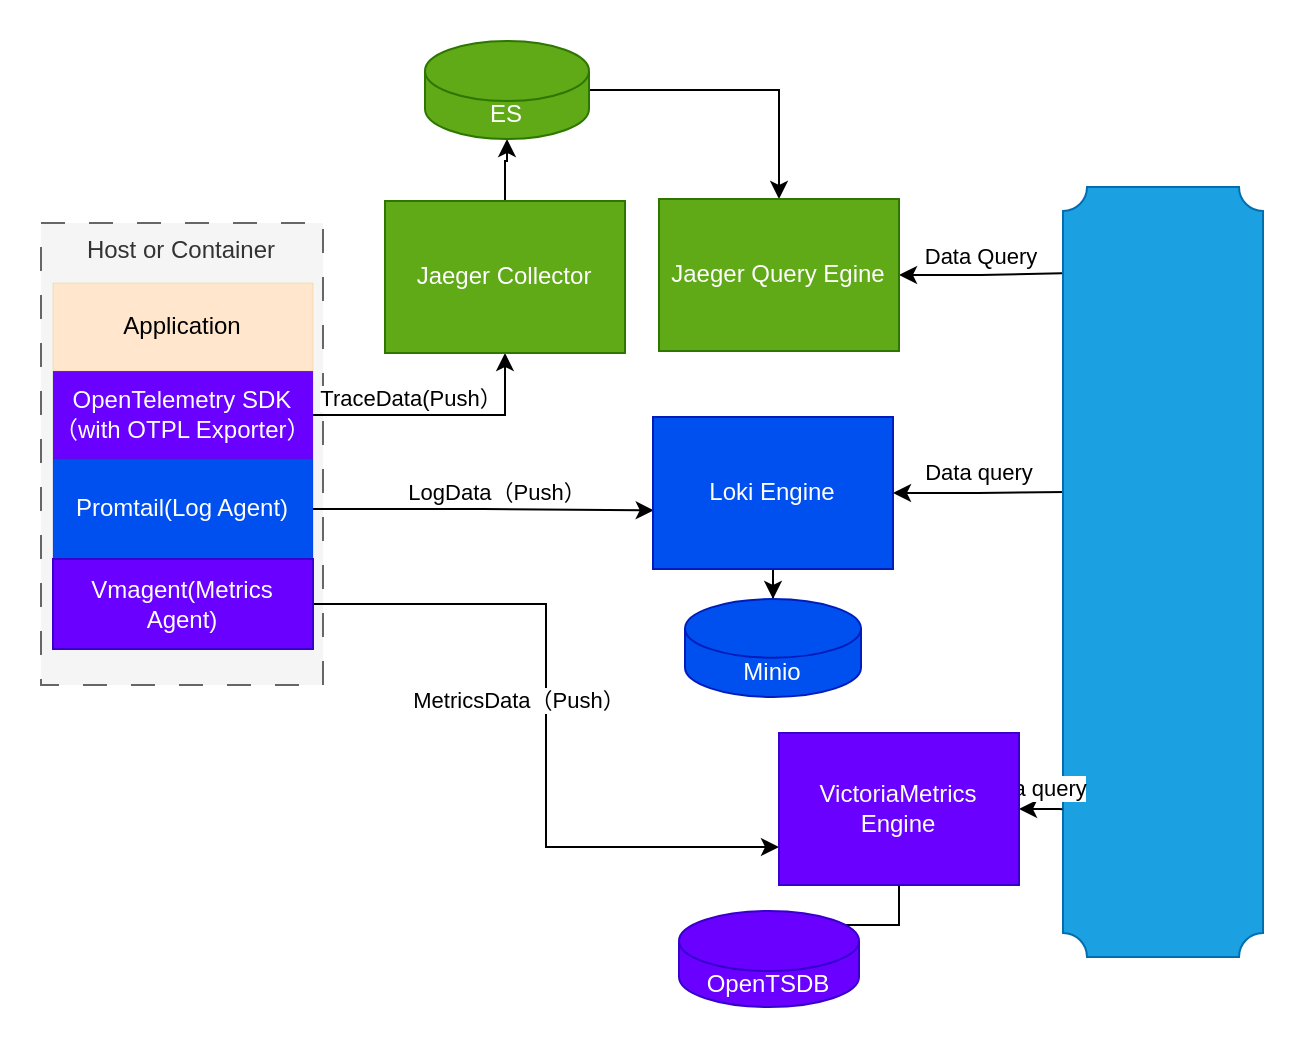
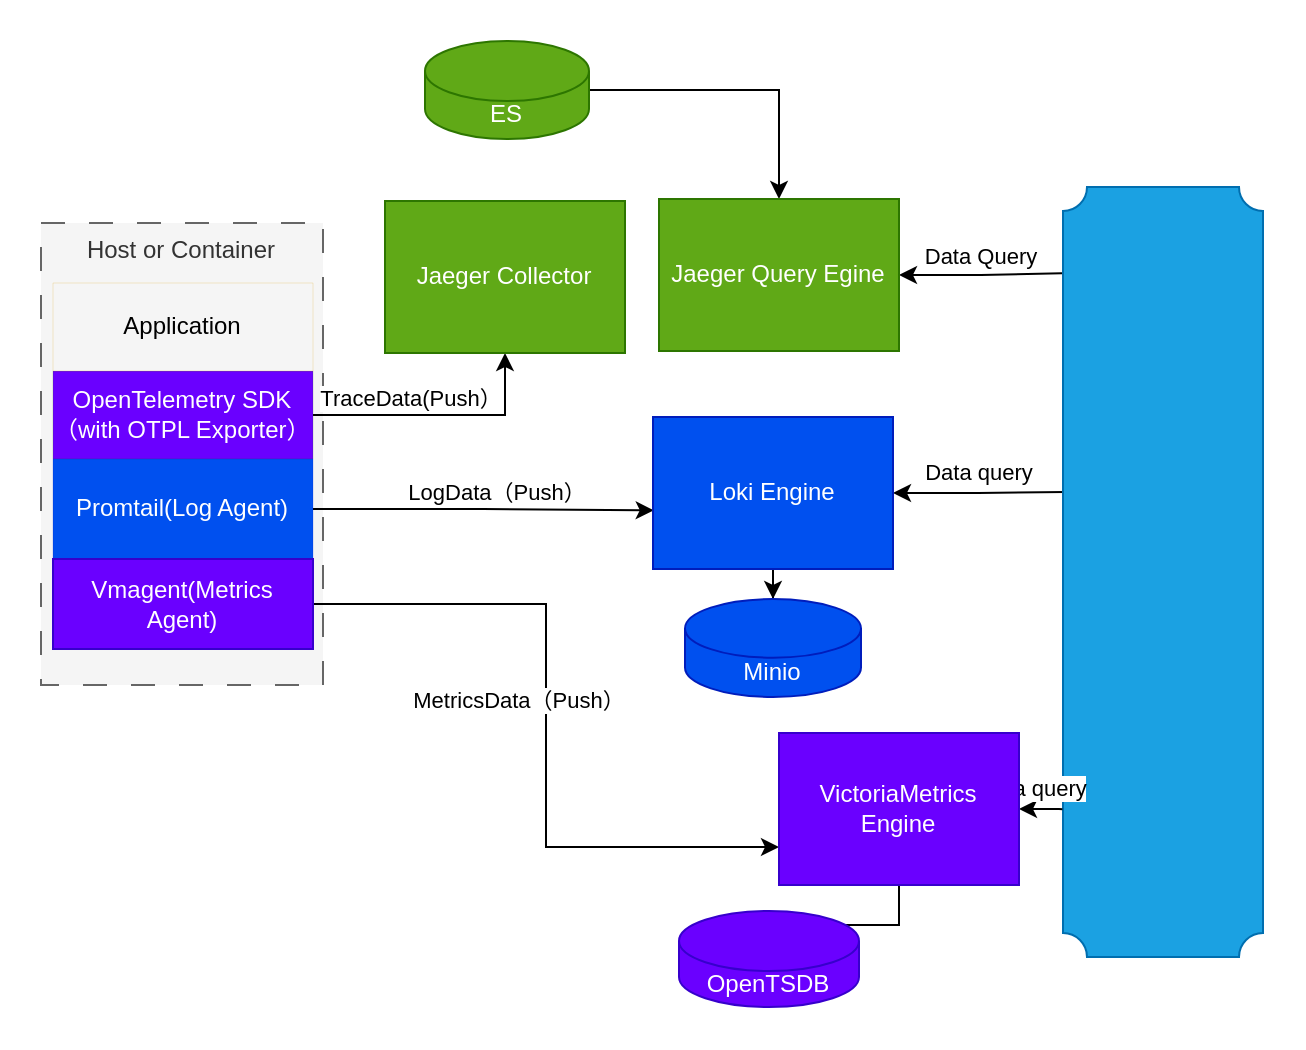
edge "Jaeger Collector" -> "ES": removed
node "Application": fillcolor #ffe6cc -> #f5f5f5
